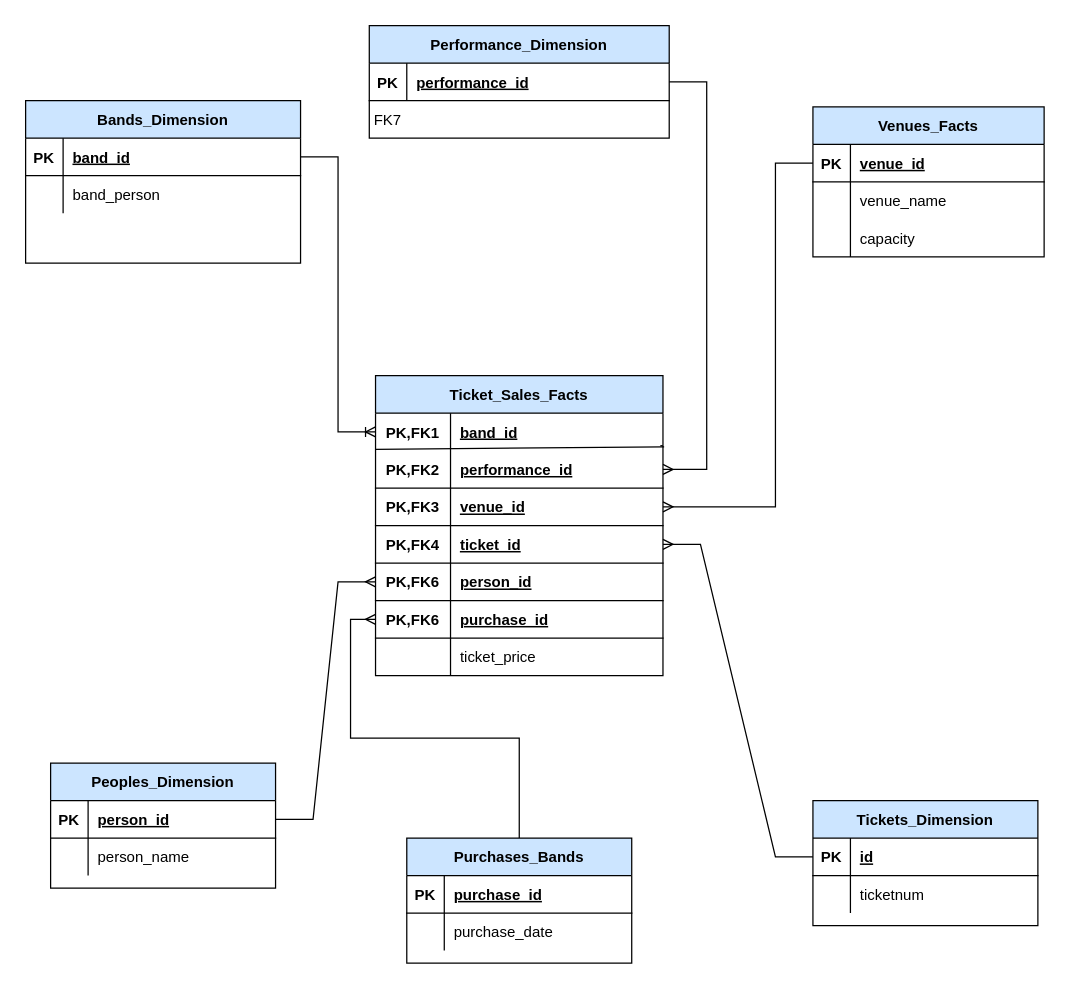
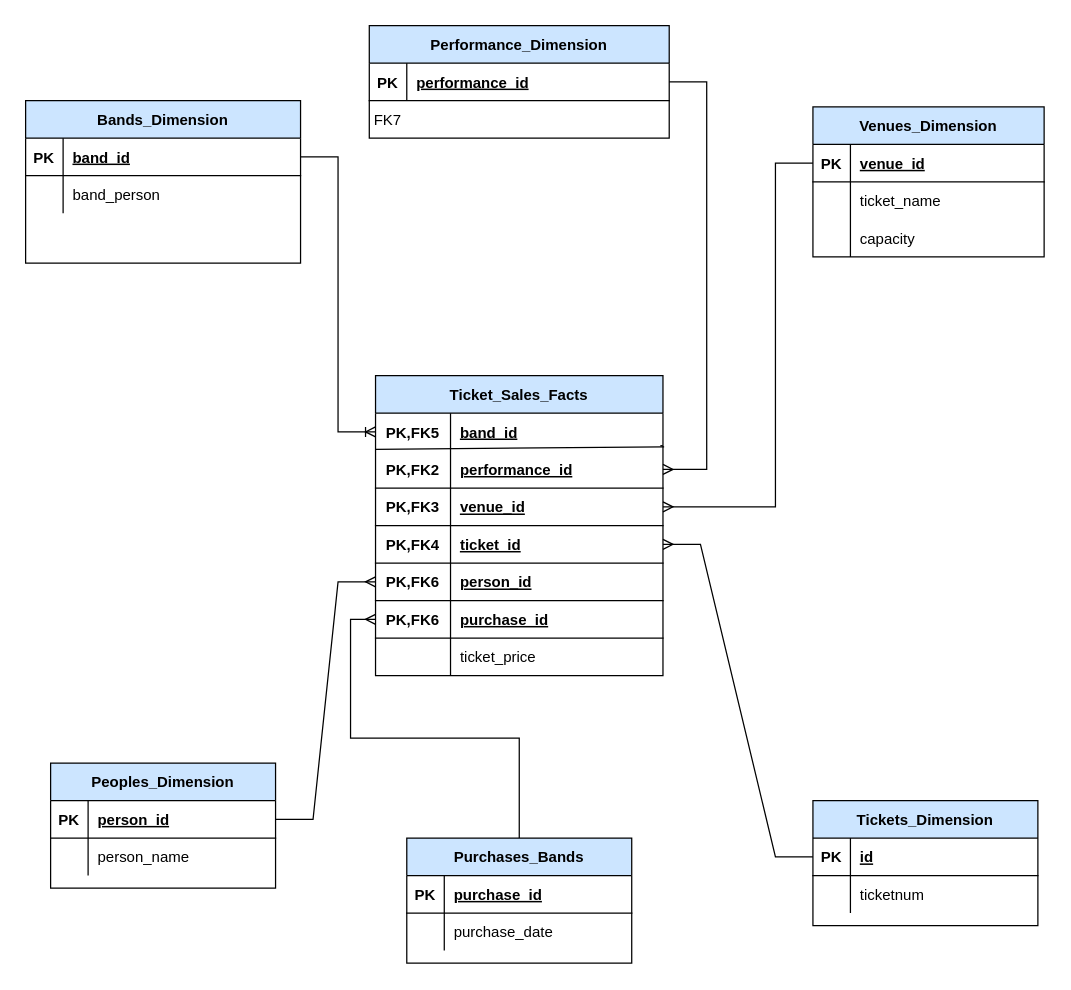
node "Venues_Facts": label "Venues_Facts" -> "Venues_Dimension"
node "venue_name": label "venue_name" -> "ticket_name"
node "PK,FK1": label "PK,FK1" -> "PK,FK5"
